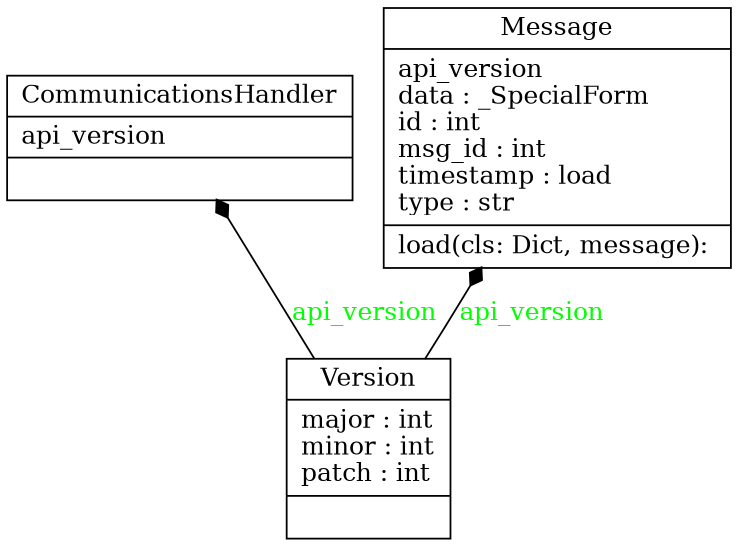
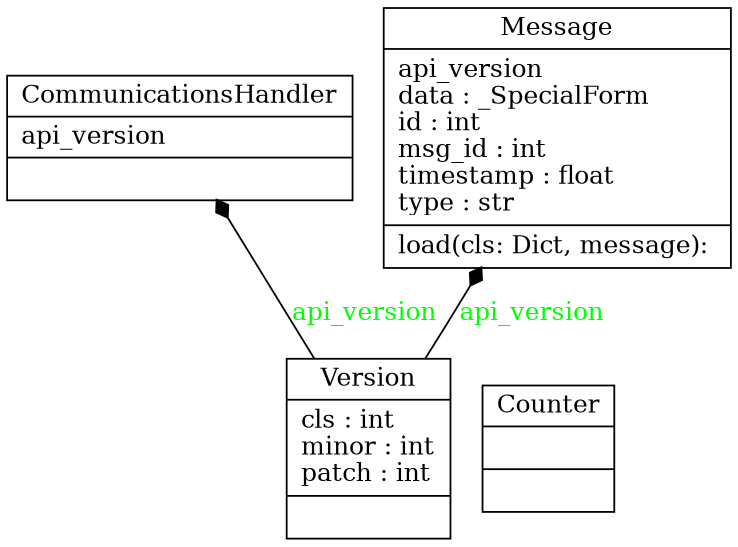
node "Message": text "timestamp : load" -> "timestamp : float"
node "Version": text "major : int" -> "cls : int"
node "Counter": added
